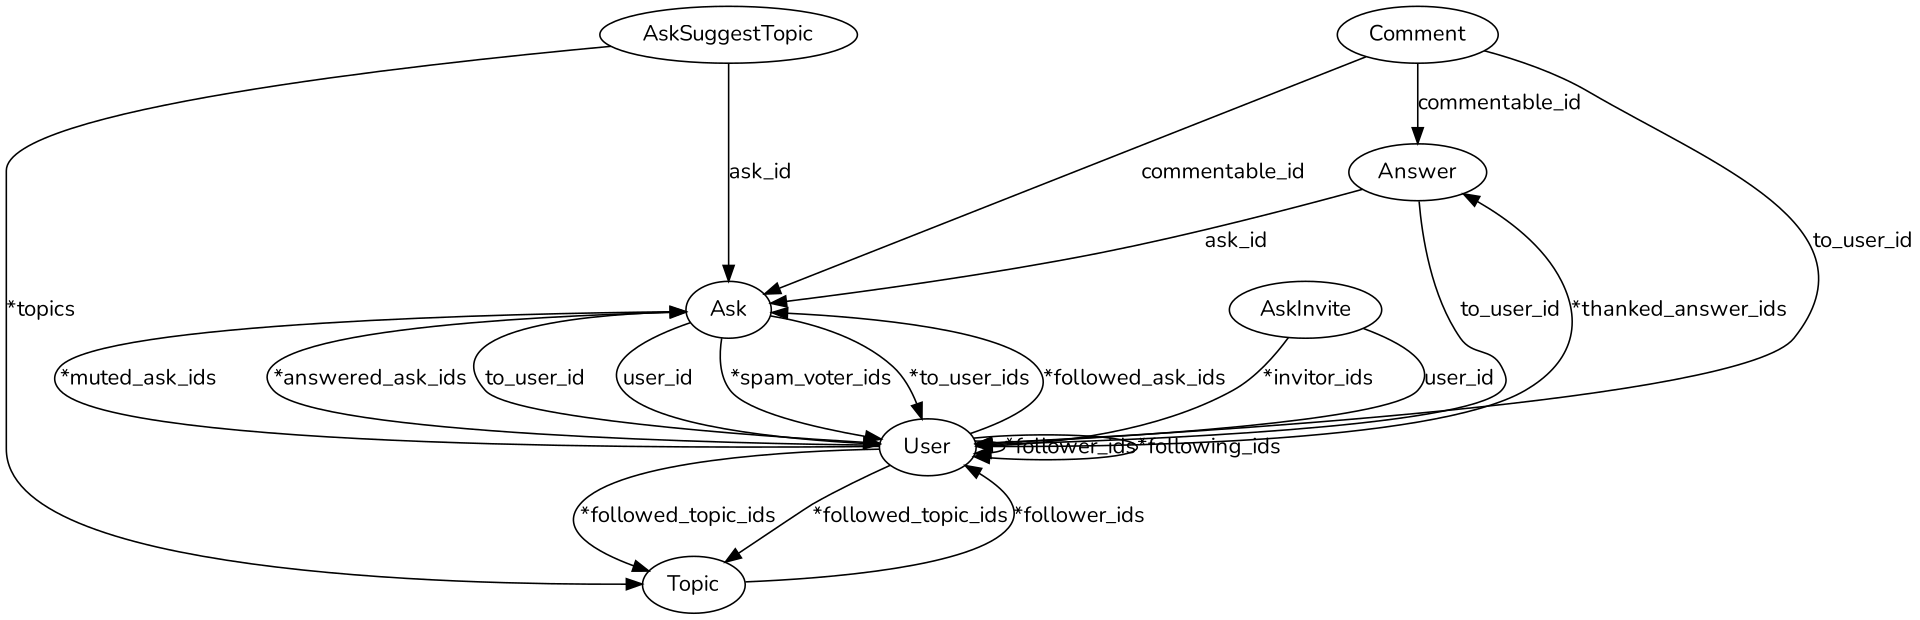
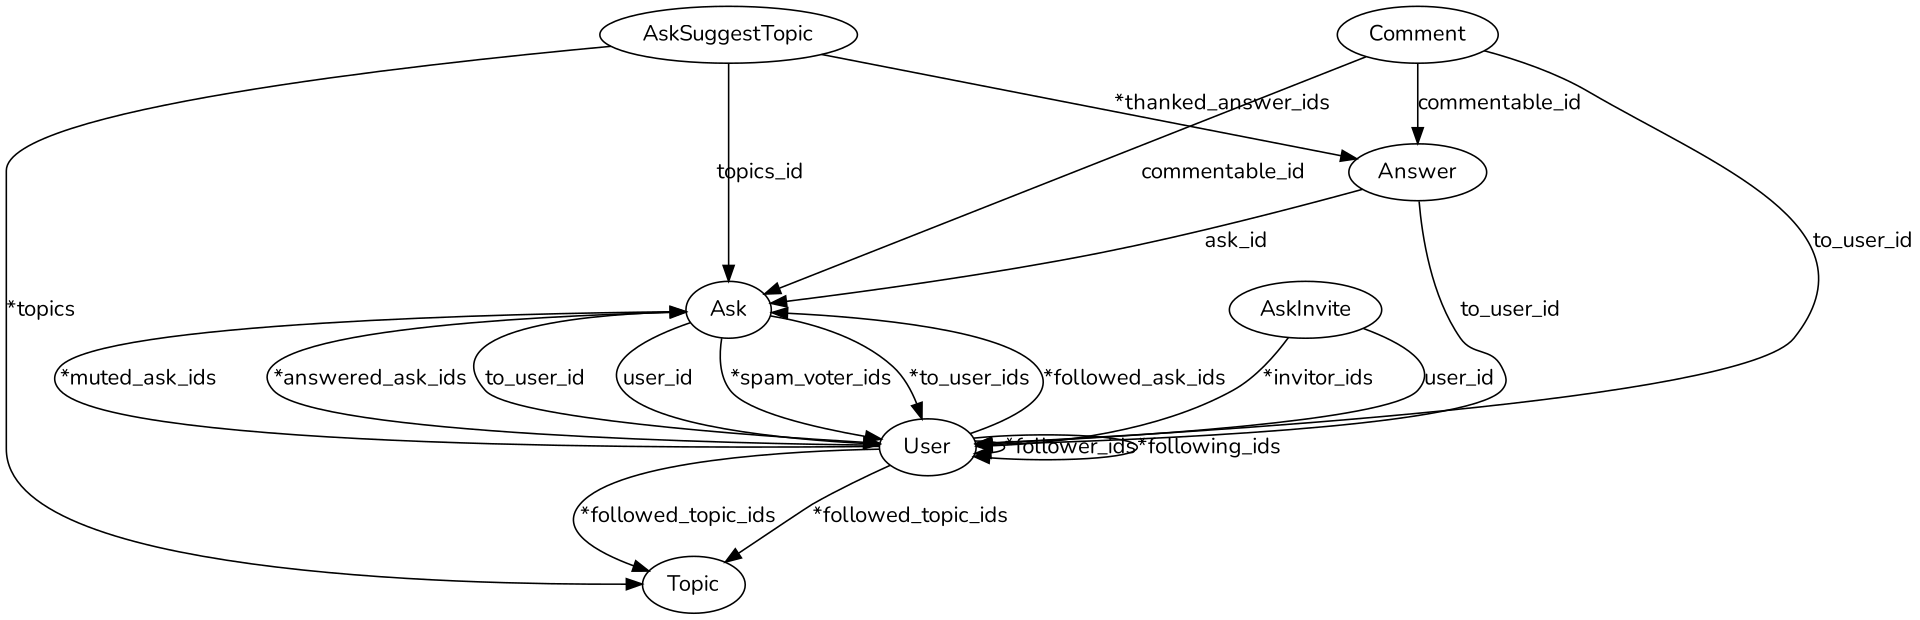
edge "AskSuggestTopic" -> "Ask": label "ask_id" -> "topics_id"
edge "User" -> "Answer": now "AskSuggestTopic" -> "Answer"
edge "Topic" -> "User": removed, label "*follower_ids"
